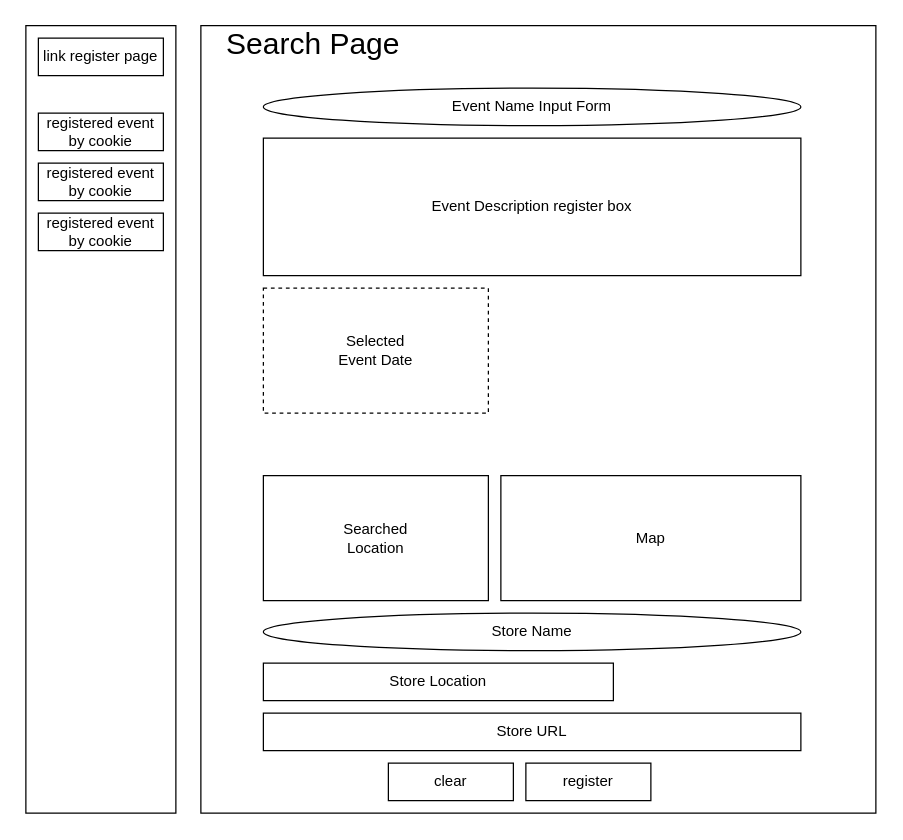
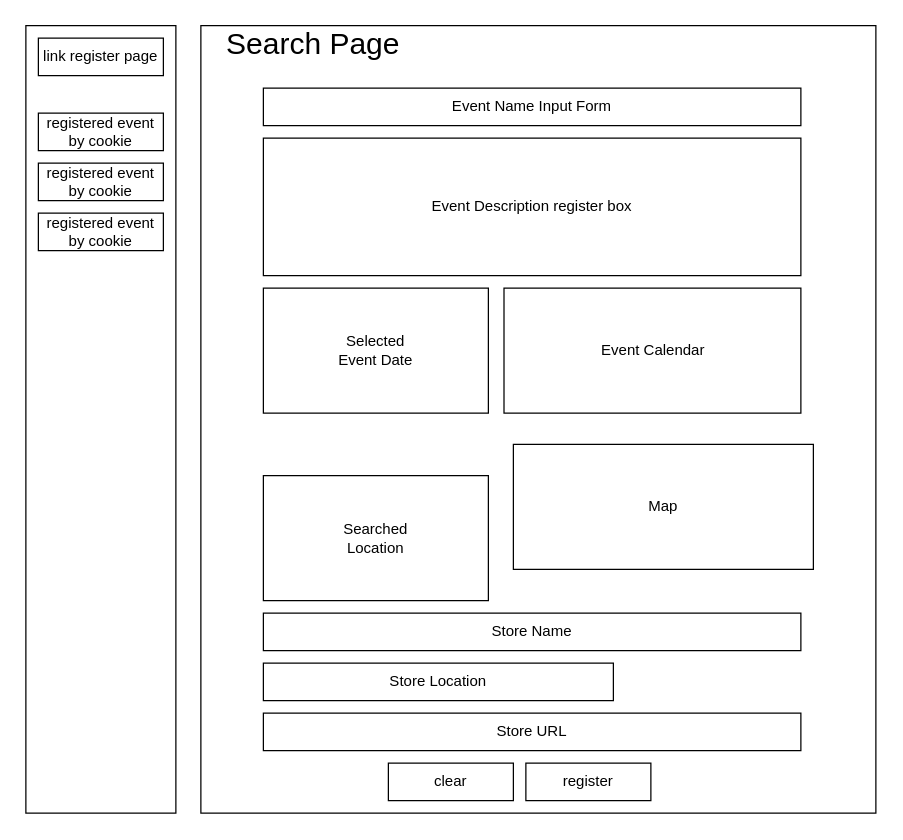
node "Event Name Input Form": shape ellipse -> rectangle
node "Selected Event Date": style dashed -> solid
node "Event Calendar": added
node "Map": moved (651, 538) -> (663, 507)
node "Store Name": shape ellipse -> rectangle
